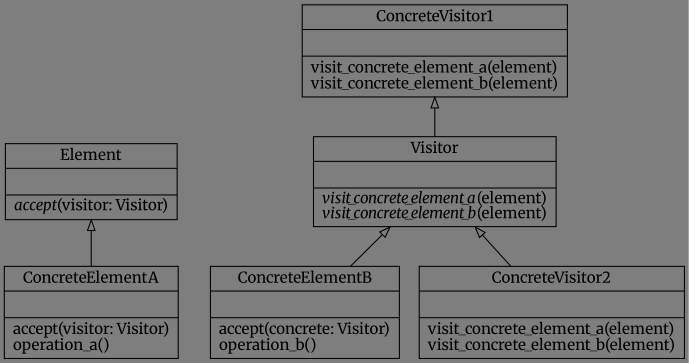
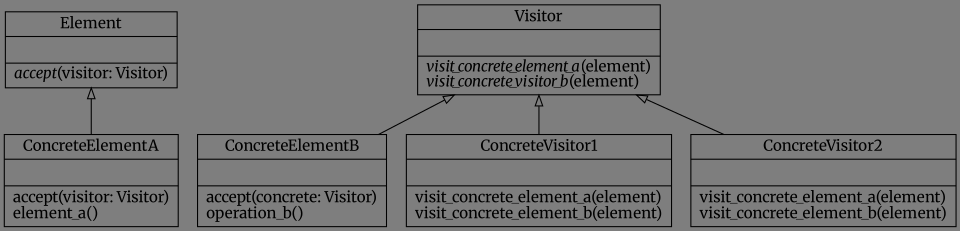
edge "Visitor" -> "ConcreteVisitor1": reversed
node "Visitor": text "visit_concrete_element_b" -> "visit_concrete_visitor_b"
node "ConcreteElementA": text "operation_a()" -> "element_a()"
